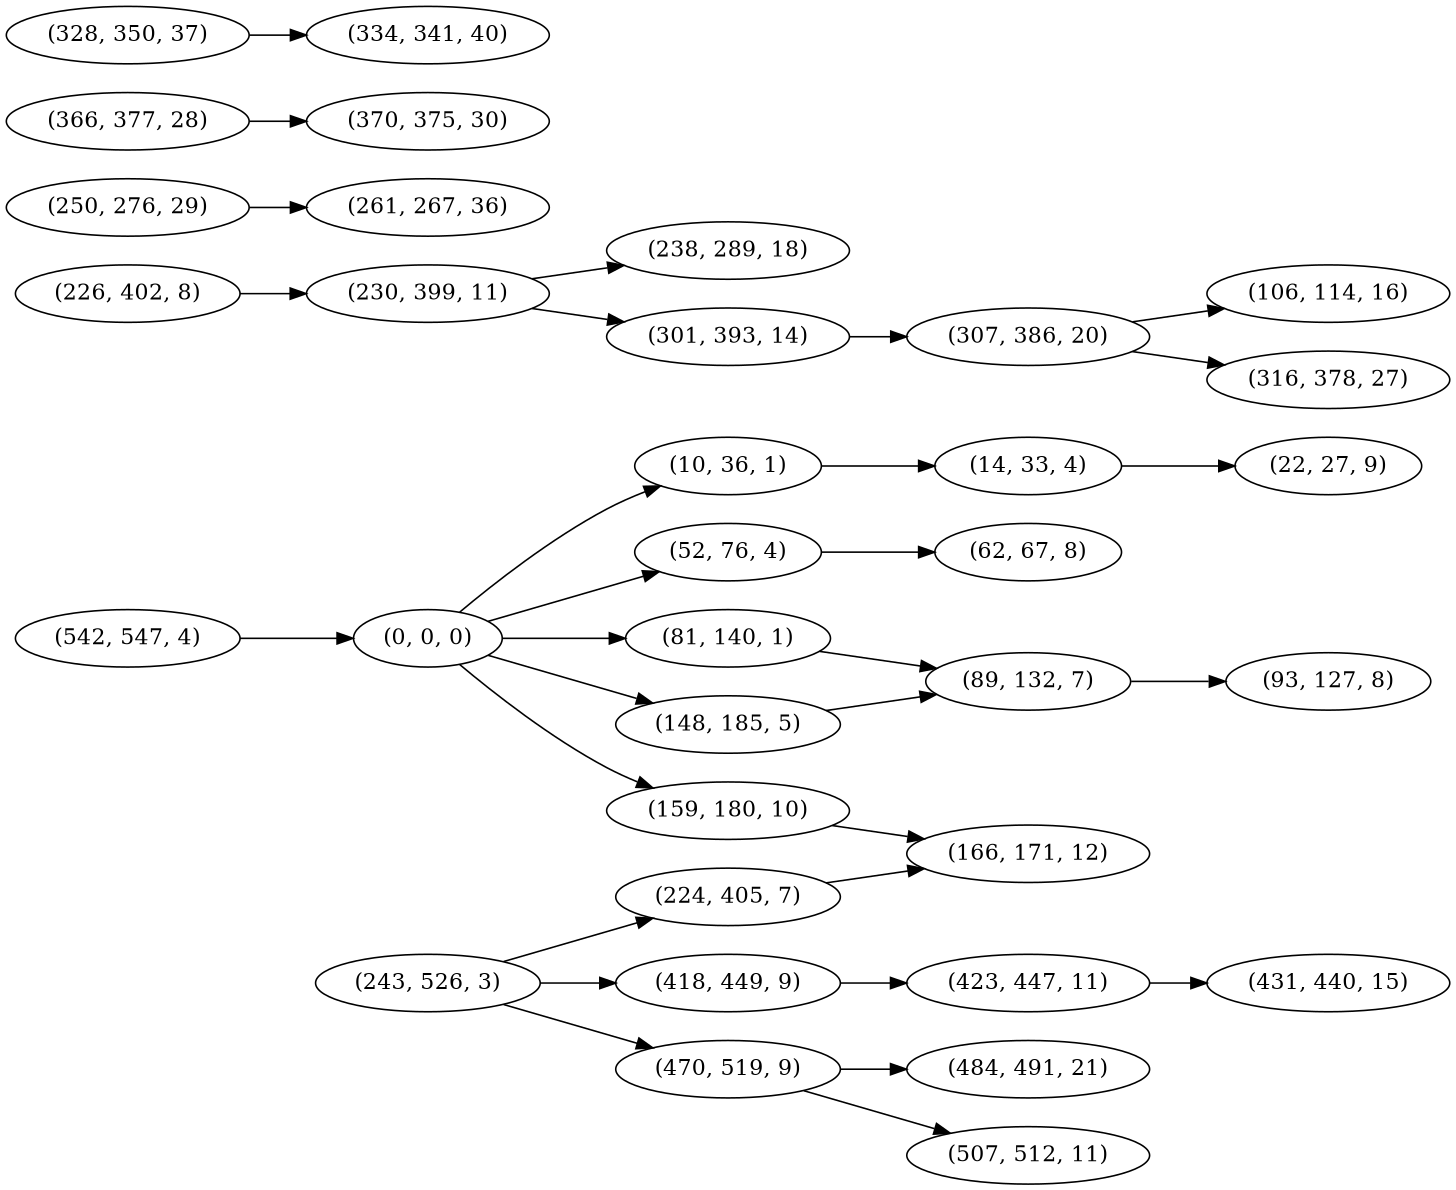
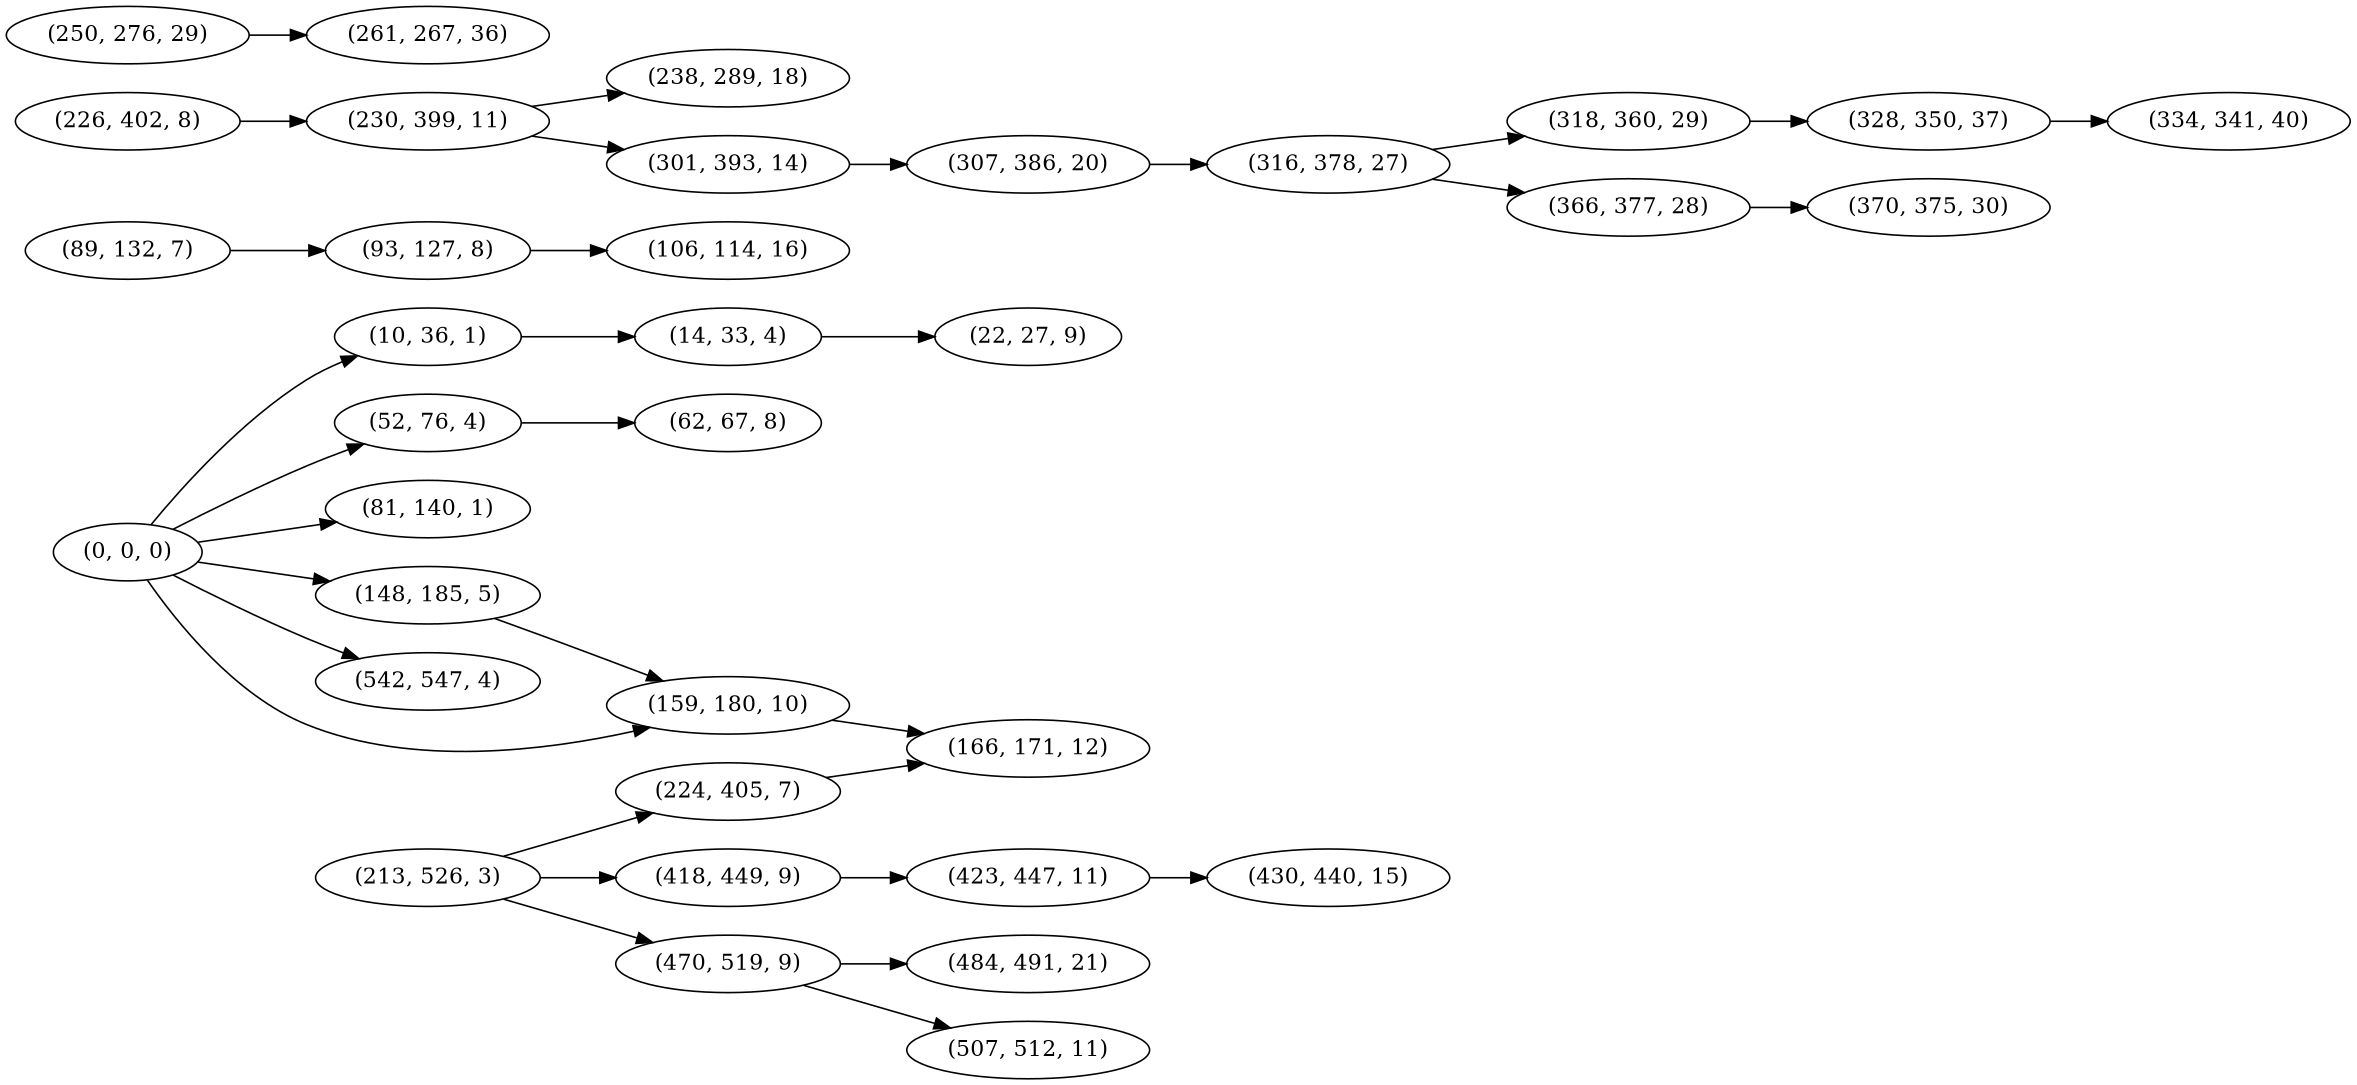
node "(318, 360, 29)": added
edge "(316, 378, 27)" -> "(366, 377, 28)": added
edge "(307, 386, 20)" -> "(106, 114, 16)": now "(93, 127, 8)" -> "(106, 114, 16)"
edge "(542, 547, 4)" -> "(0, 0, 0)": reversed
edge "(81, 140, 1)" -> "(89, 132, 7)": removed
edge "(148, 185, 5)" -> "(89, 132, 7)": now "(148, 185, 5)" -> "(159, 180, 10)"
node "(243, 526, 3)": label "(243, 526, 3)" -> "(213, 526, 3)"
node "(431, 440, 15)": label "(431, 440, 15)" -> "(430, 440, 15)"
